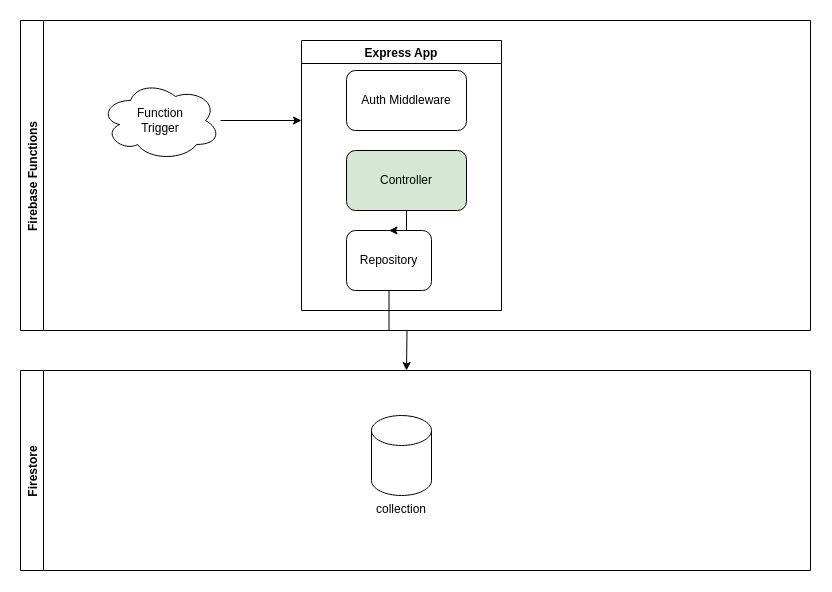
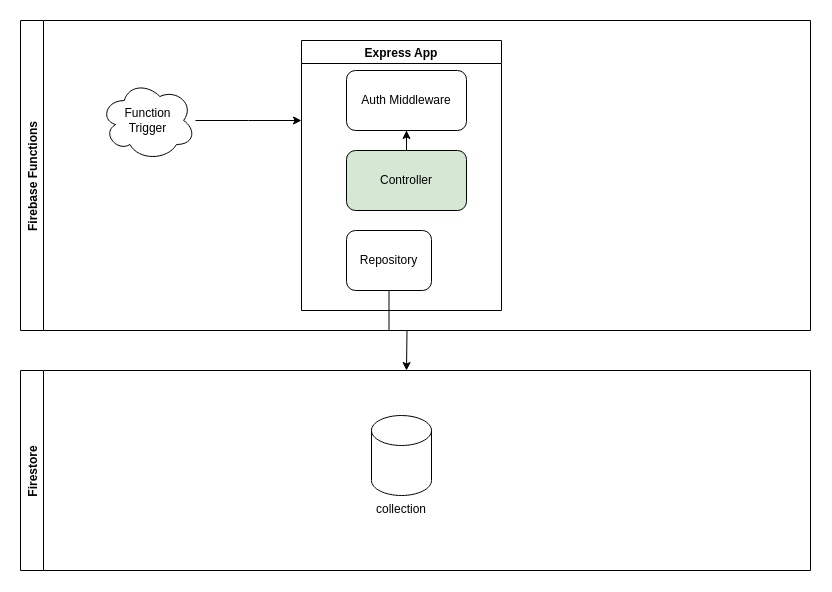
node "Function Trigger": size 120x80 -> 95x80
edge "Controller" -> "Repository": now "Controller" -> "Auth Middleware"
